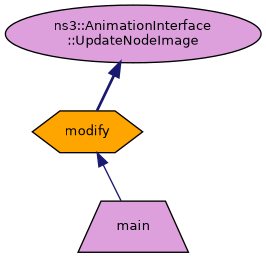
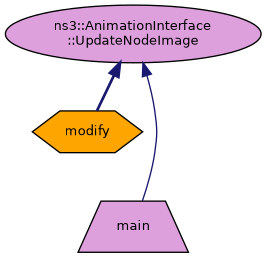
edge "main" -> "modify": now "main" -> "ns3::AnimationInterface ::UpdateNodeImage"
